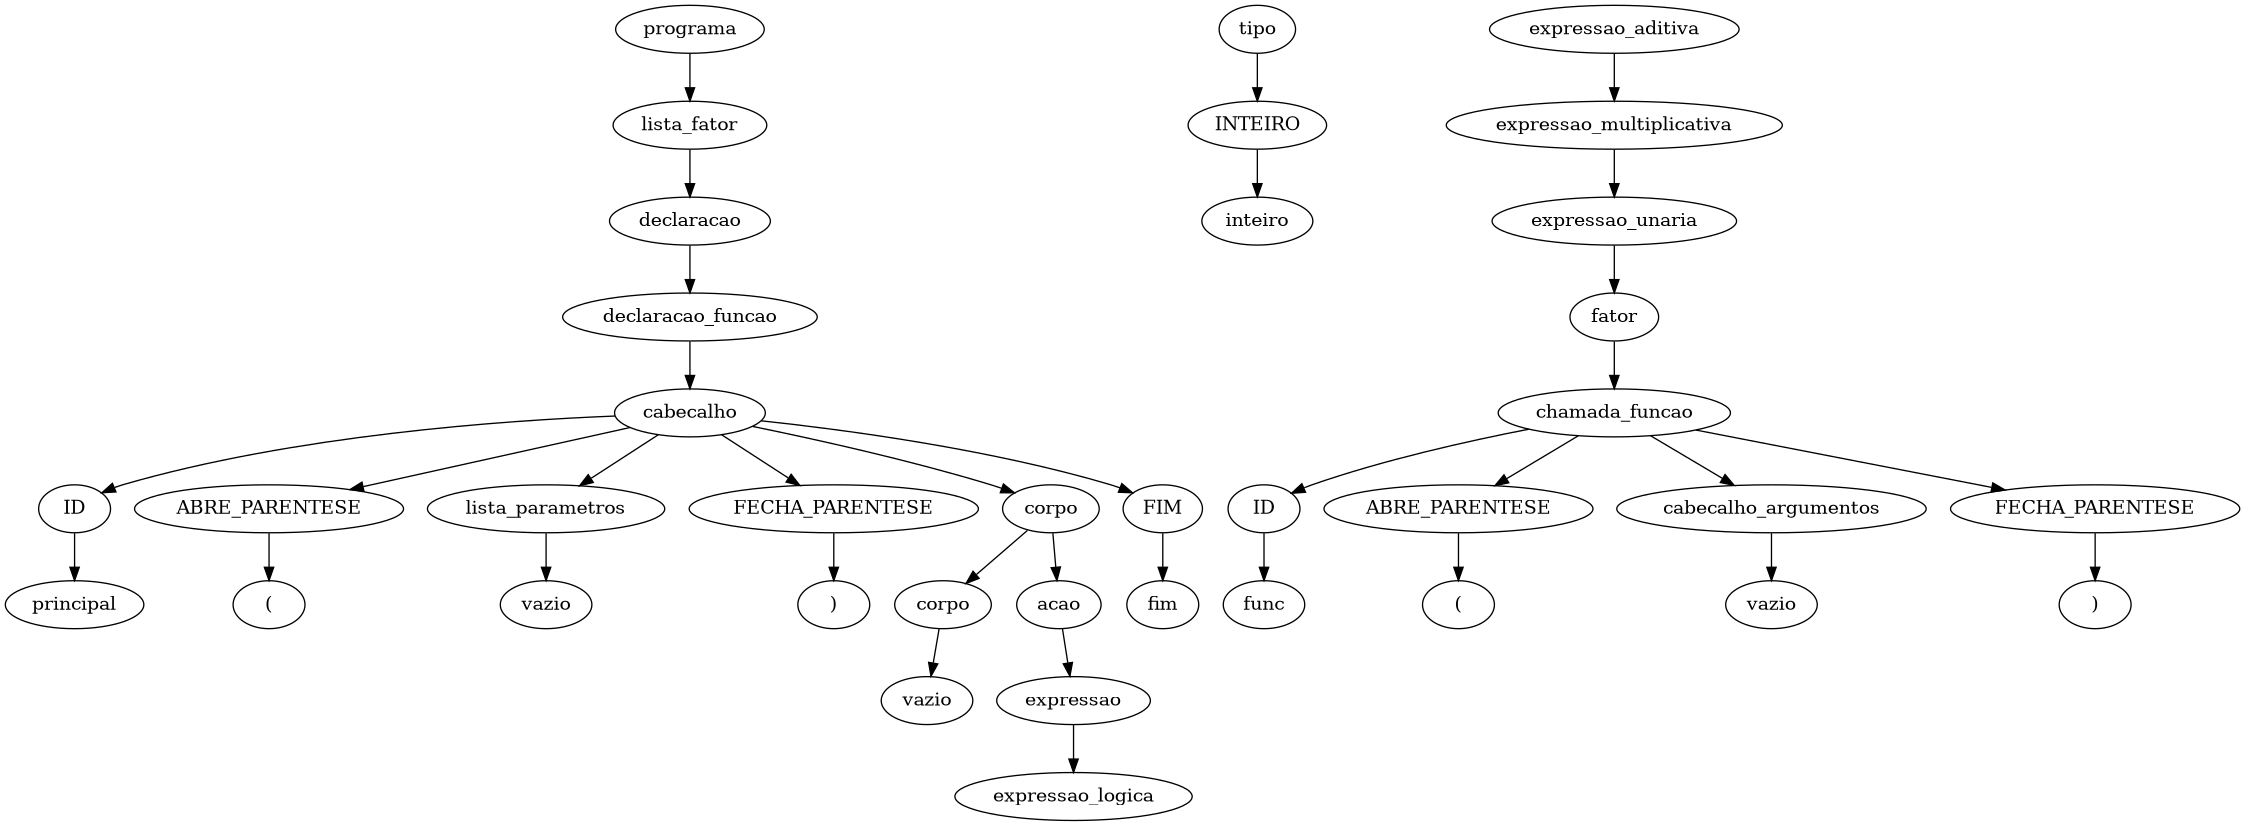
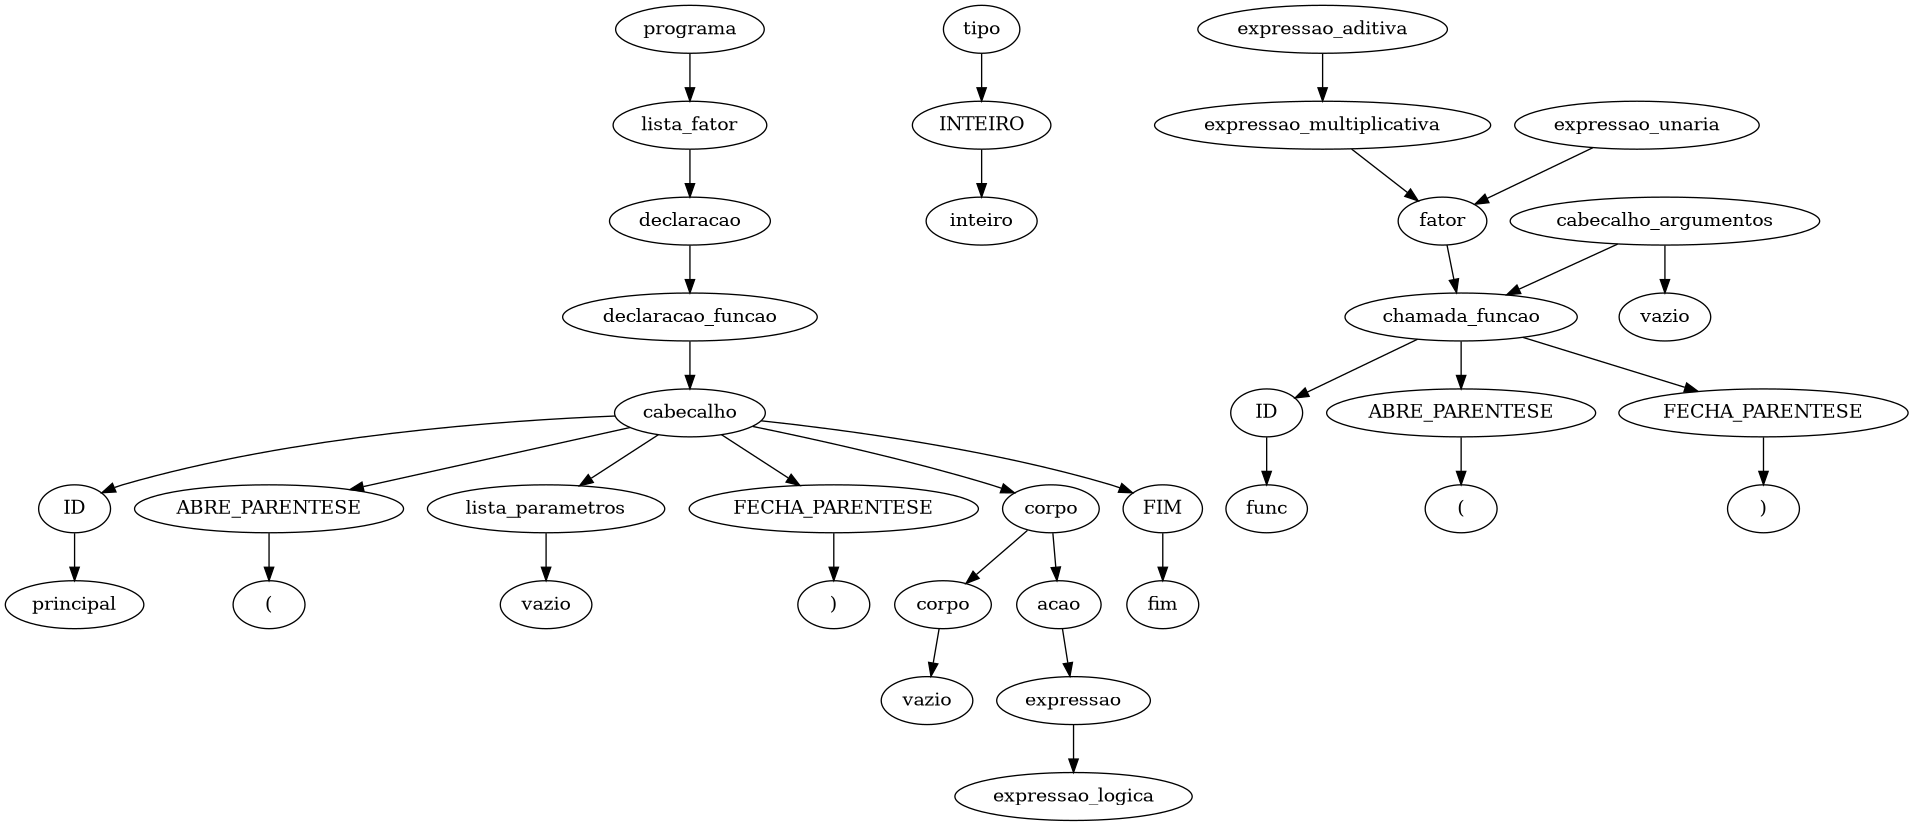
edge "expressao_multiplicativa" -> "expressao_unaria": now "expressao_multiplicativa" -> "fator"
edge "chamada_funcao" -> "cabecalho_argumentos": reversed
